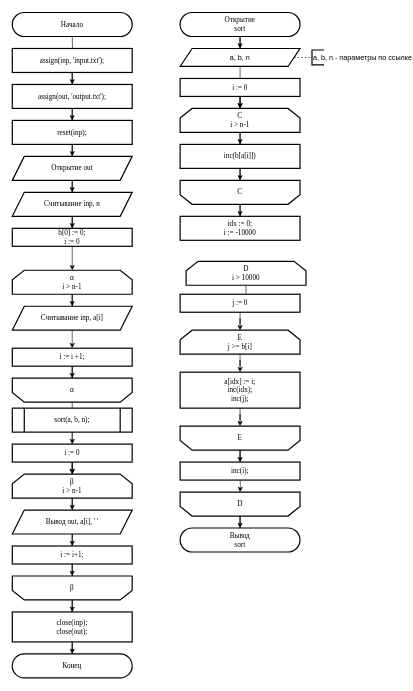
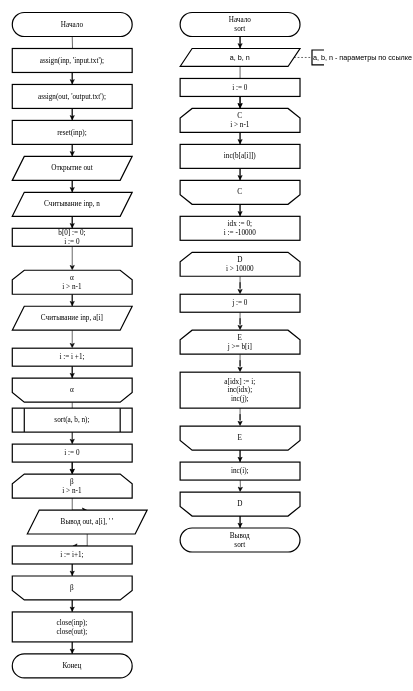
node "Открытие sort": label "Открытие sort" -> "Начало sort"
node "Di > 10000": moved (246, 273) -> (240, 264)
node "Вывод out, a[i], ' '": moved (72, 522) -> (87, 522)
